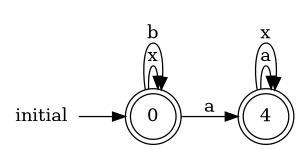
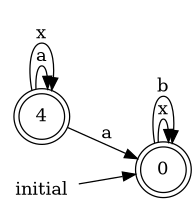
edge "0" -> "4": reversed
